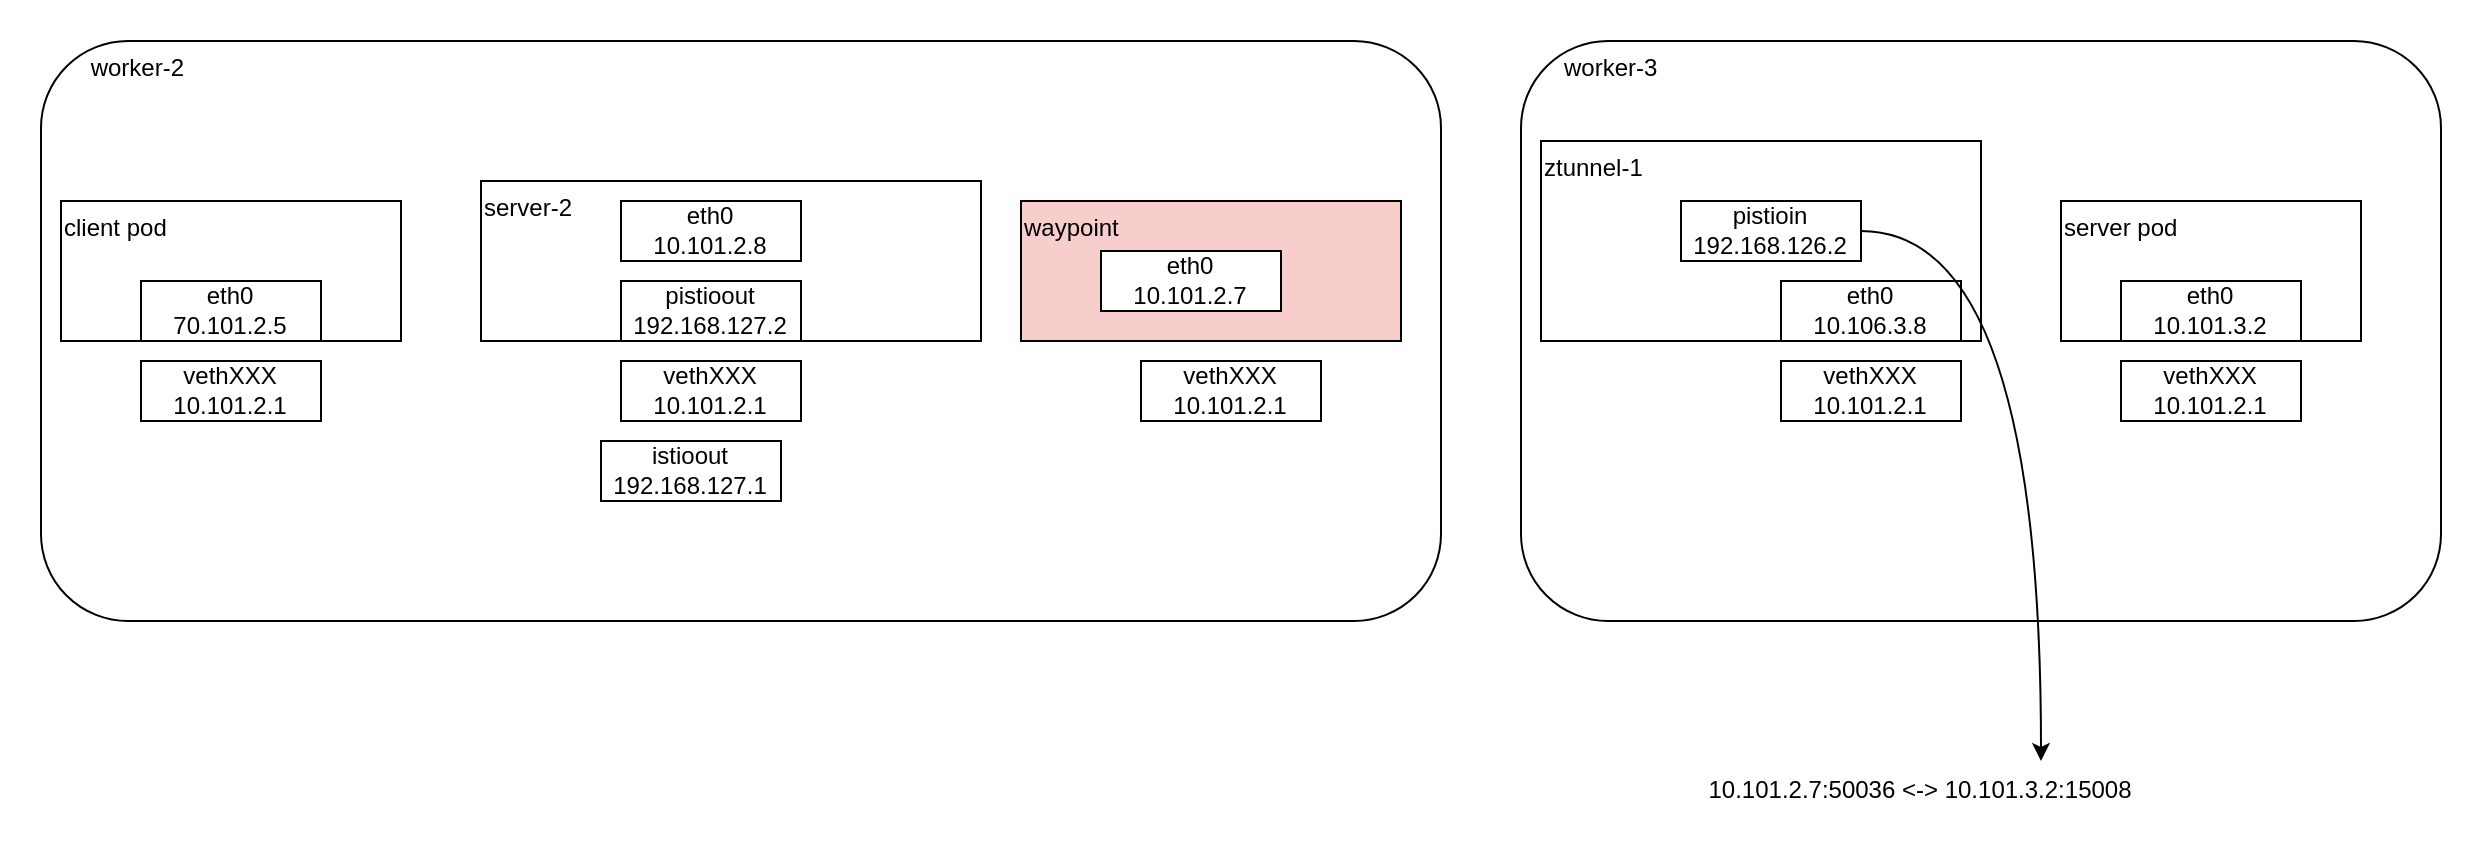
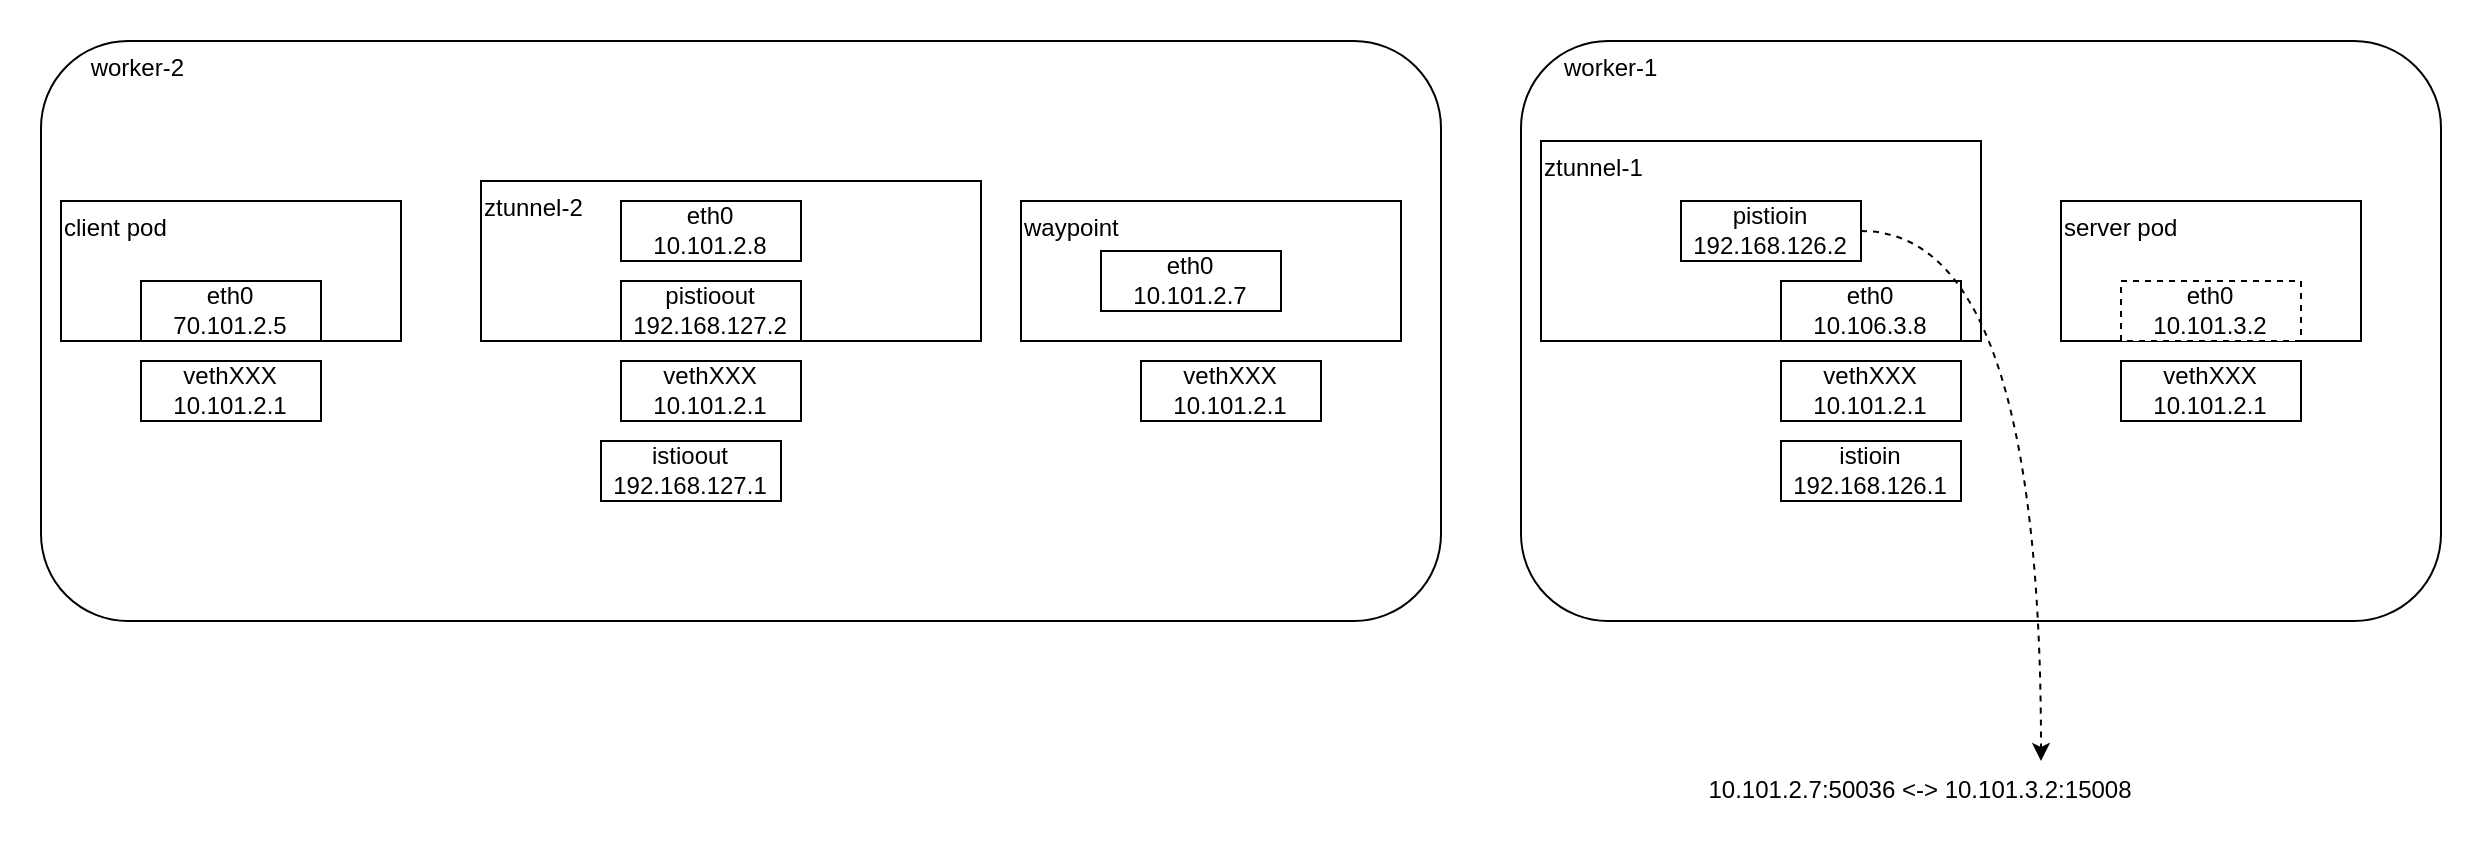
node "worker-3": label "worker-3" -> "worker-1"
node "server-2": label "server-2" -> "ztunnel-2"
node "waypoint": fillcolor #f8cecc -> #ffffff
node "eth0 10.101.3.2": style solid -> dashed
edge "pistioin 192.168.126.2" -> "10.101.2.7:50036 <-> 10.101.3.2:15008": style solid -> dashed
node "istioin 192.168.126.1": added
